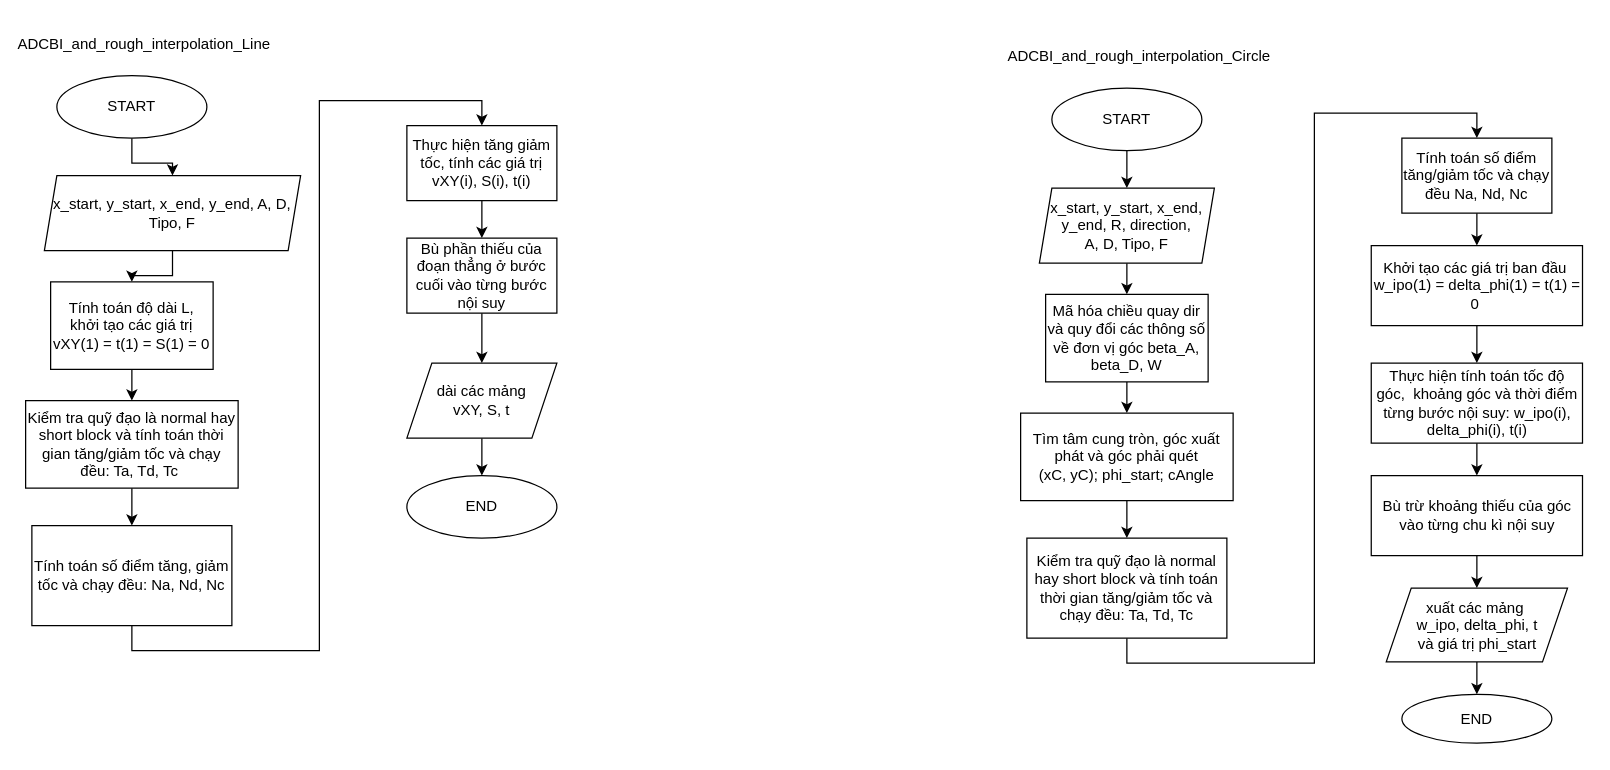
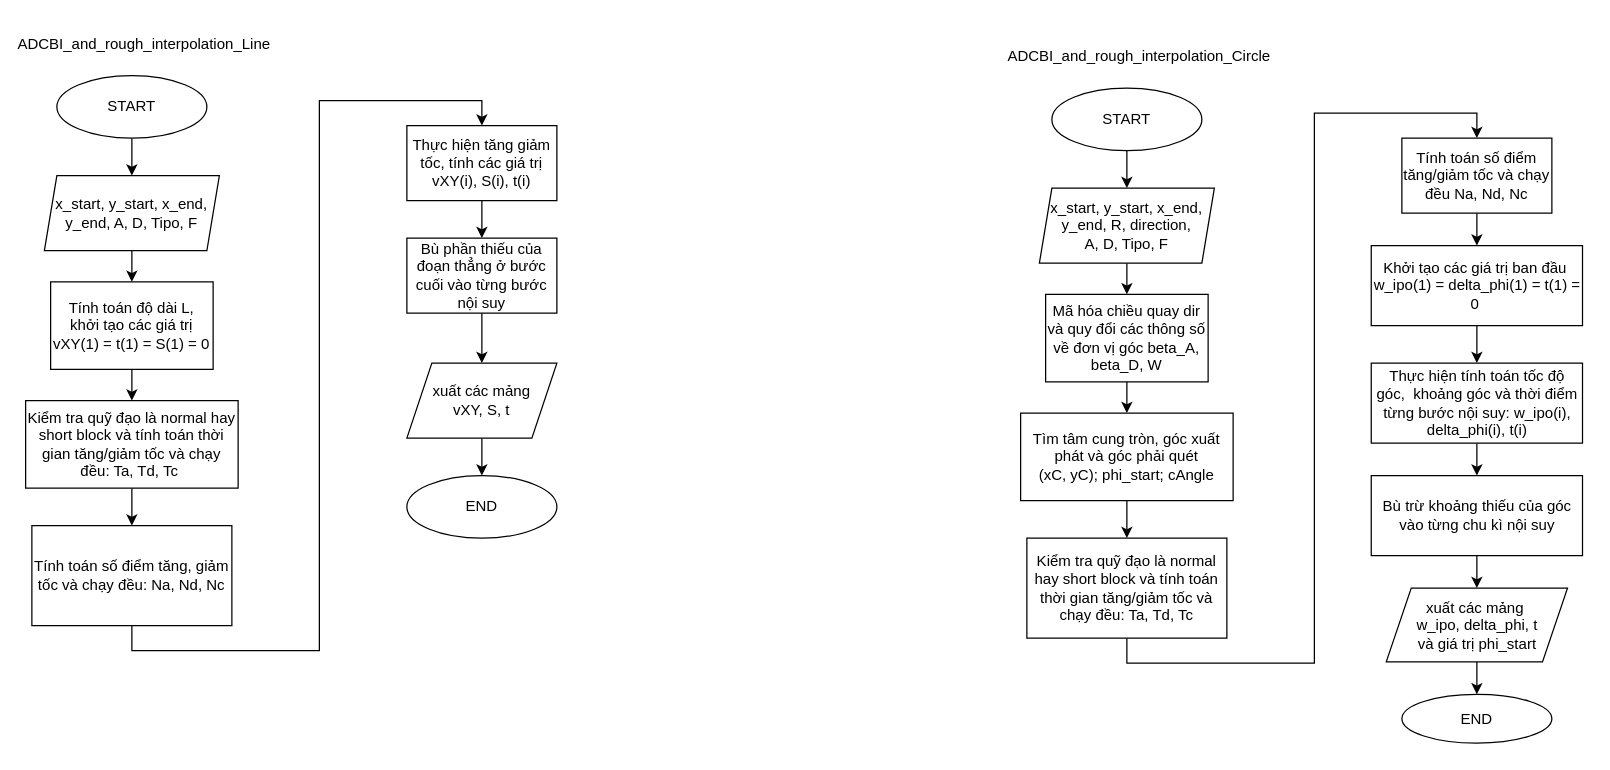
node "x_start, y_start, x_end, y_end, A, D, Tipo, F": size 256x75 -> 175x75
node "dài các mảng vXY, S, t": label "dài các mảng vXY, S, t" -> "xuất các mảng vXY, S, t"
